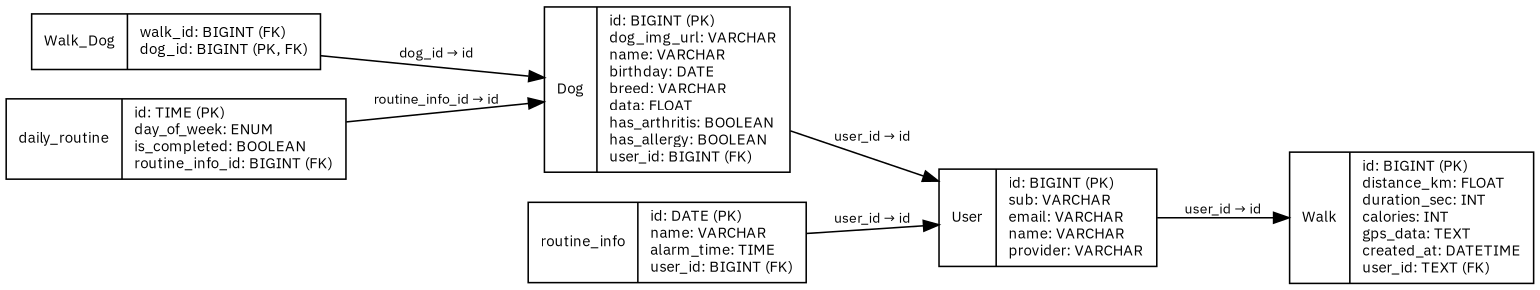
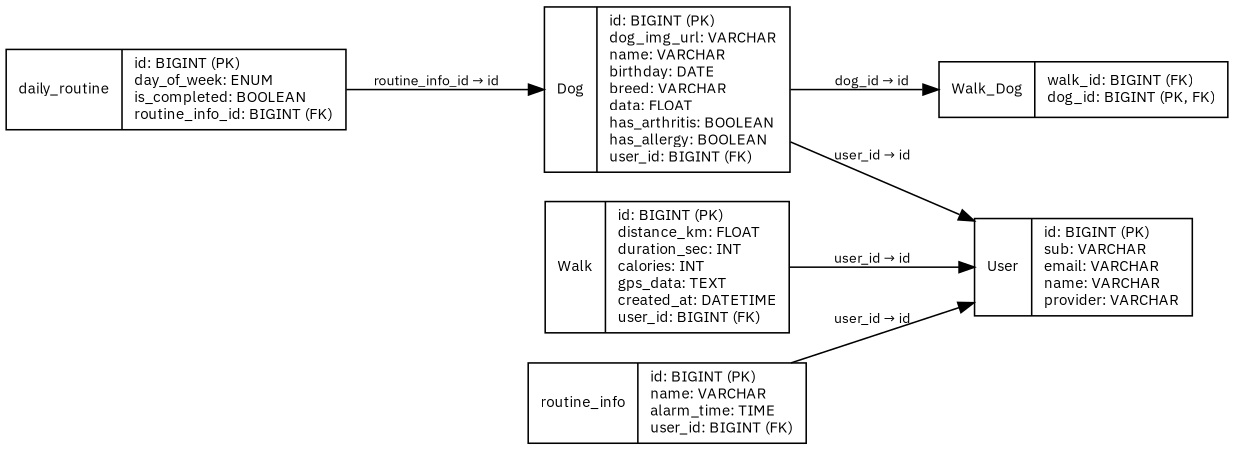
edge "Walk_Dog" -> "Dog": reversed
node "daily_routine": text "id: TIME (PK)" -> "id: BIGINT (PK)"
node "routine_info": text "id: DATE (PK)" -> "id: BIGINT (PK)"
edge "User" -> "Walk": reversed
node "Walk": text "user_id: TEXT (FK)" -> "user_id: BIGINT (FK)"
